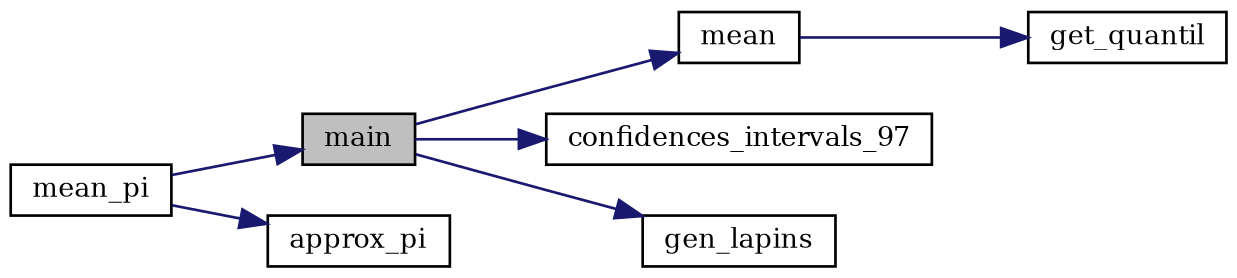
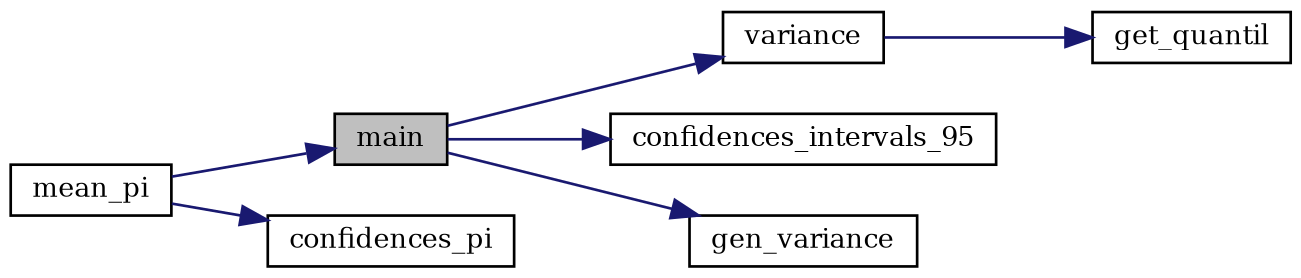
node "mean": label "mean" -> "variance"
node "confidences_intervals_97": label "confidences_intervals_97" -> "confidences_intervals_95"
node "approx_pi": label "approx_pi" -> "confidences_pi"
node "gen_lapins": label "gen_lapins" -> "gen_variance"
